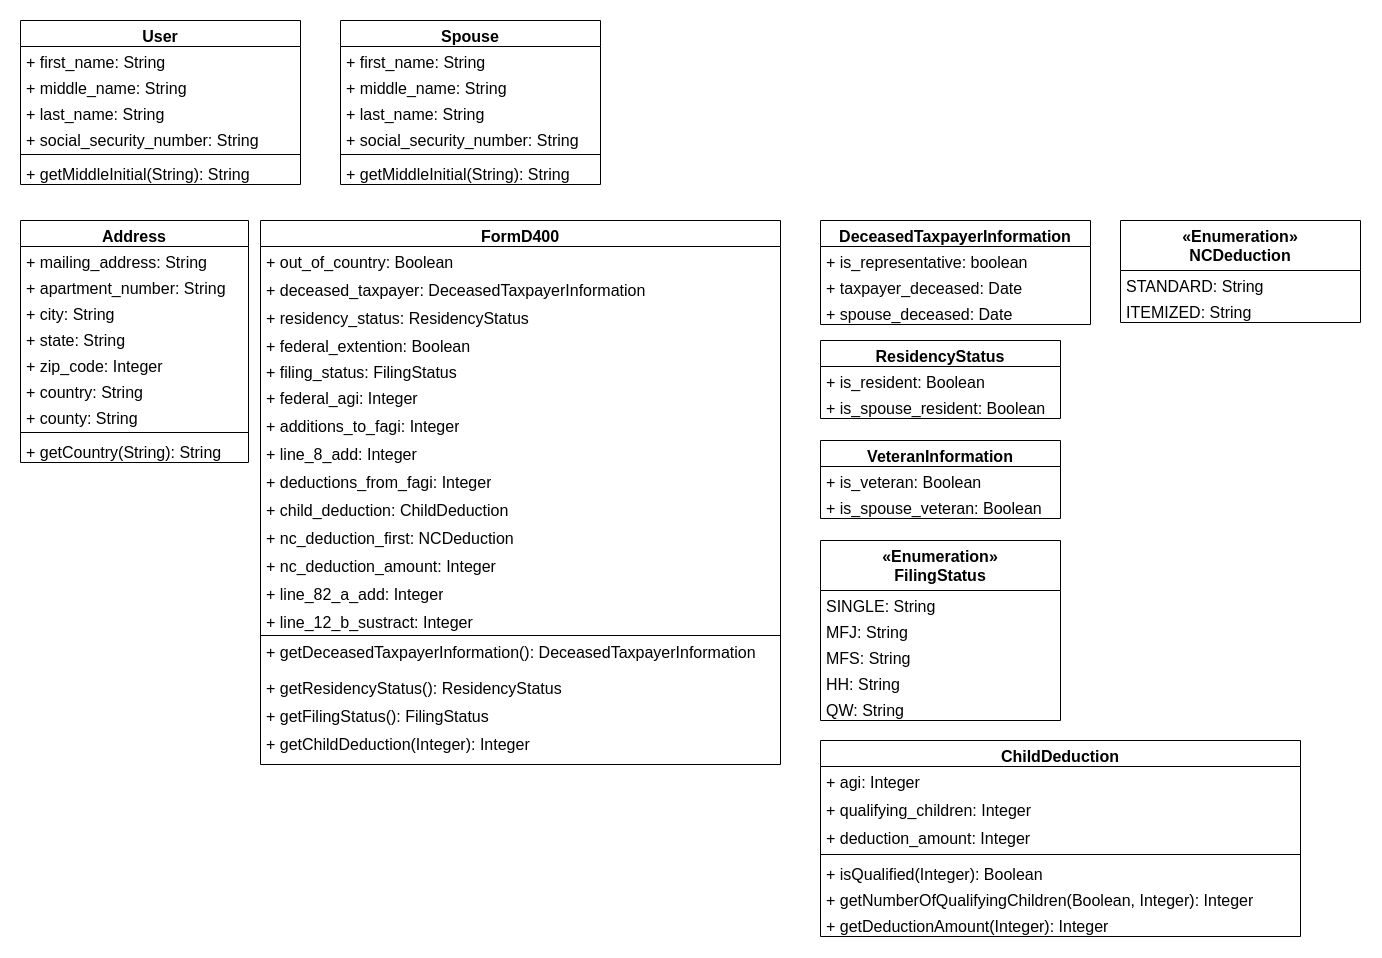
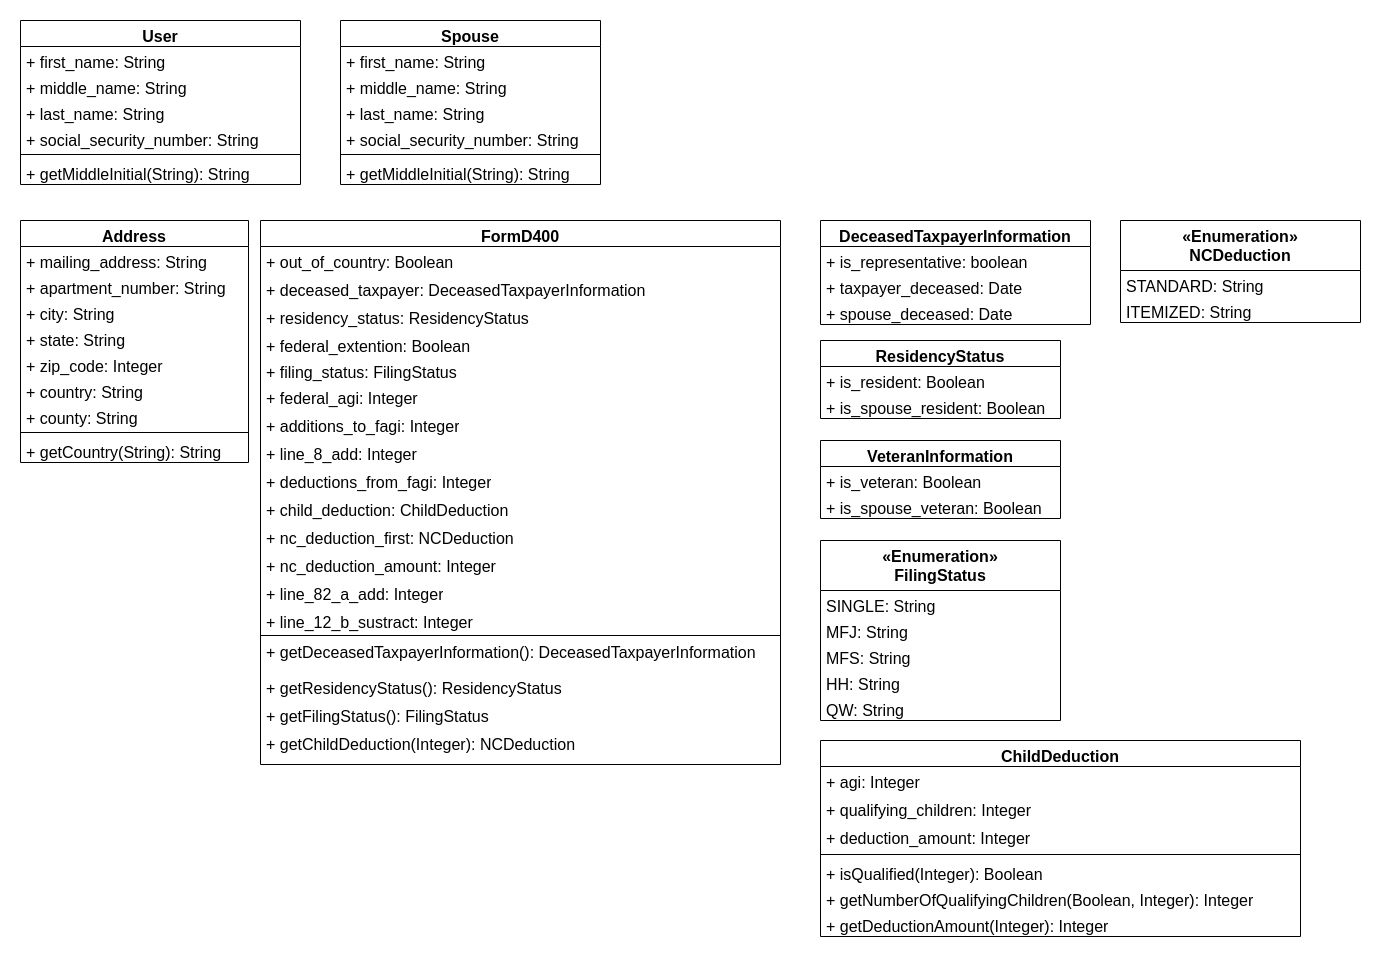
node "+ getChildDeduction(Integer): Integer": label "+ getChildDeduction(Integer): Integer" -> "+ getChildDeduction(Integer): NCDeduction"
